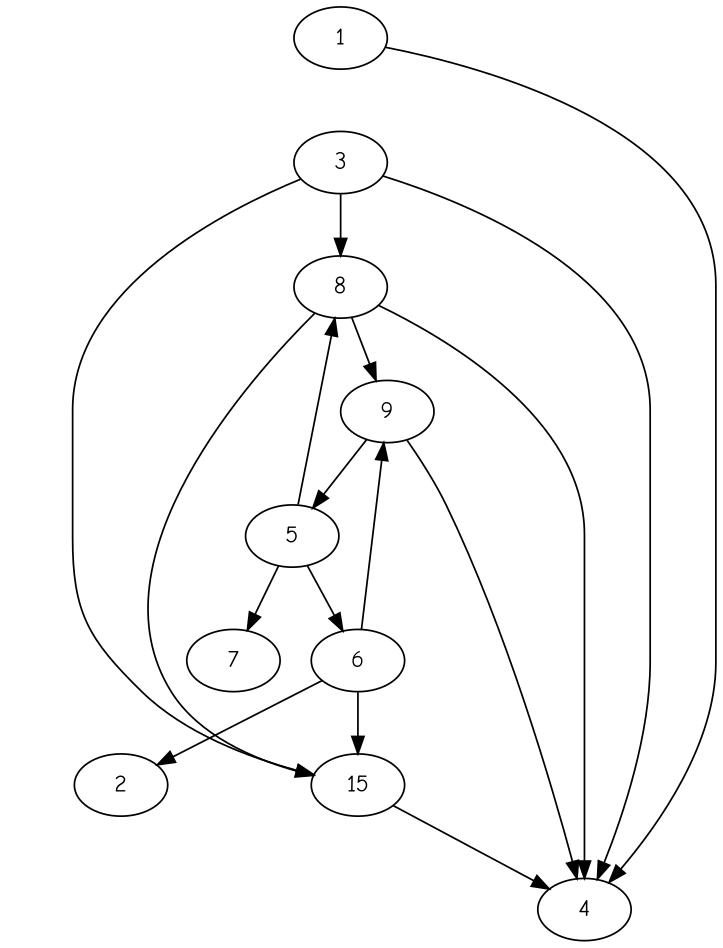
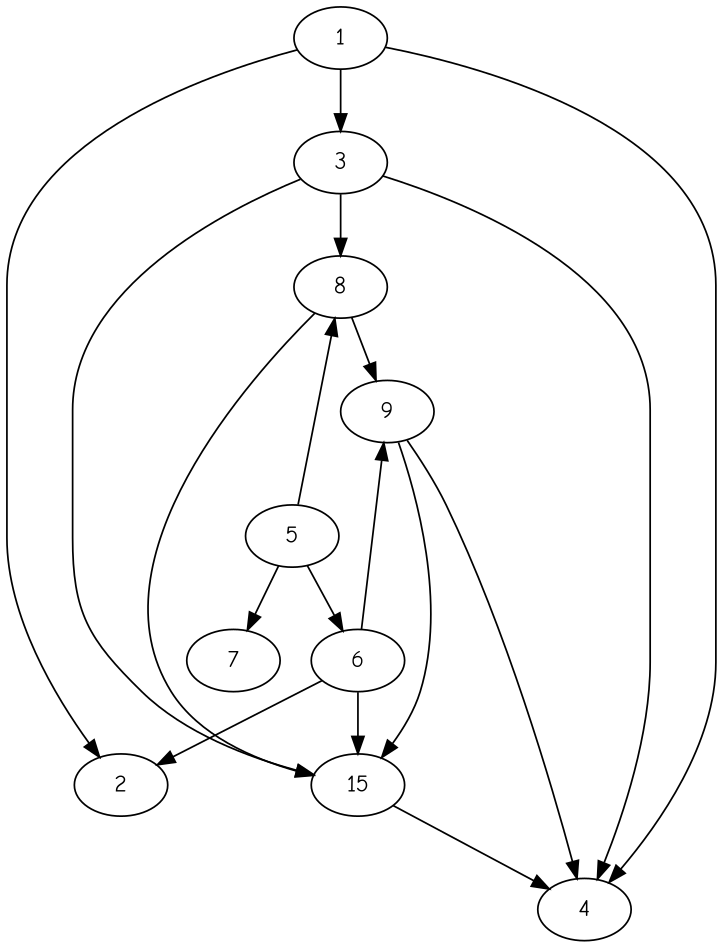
edge "1" -> "3": added
edge "1" -> "2": added
edge "9" -> "5": now "9" -> "15"
edge "8" -> "4": removed
